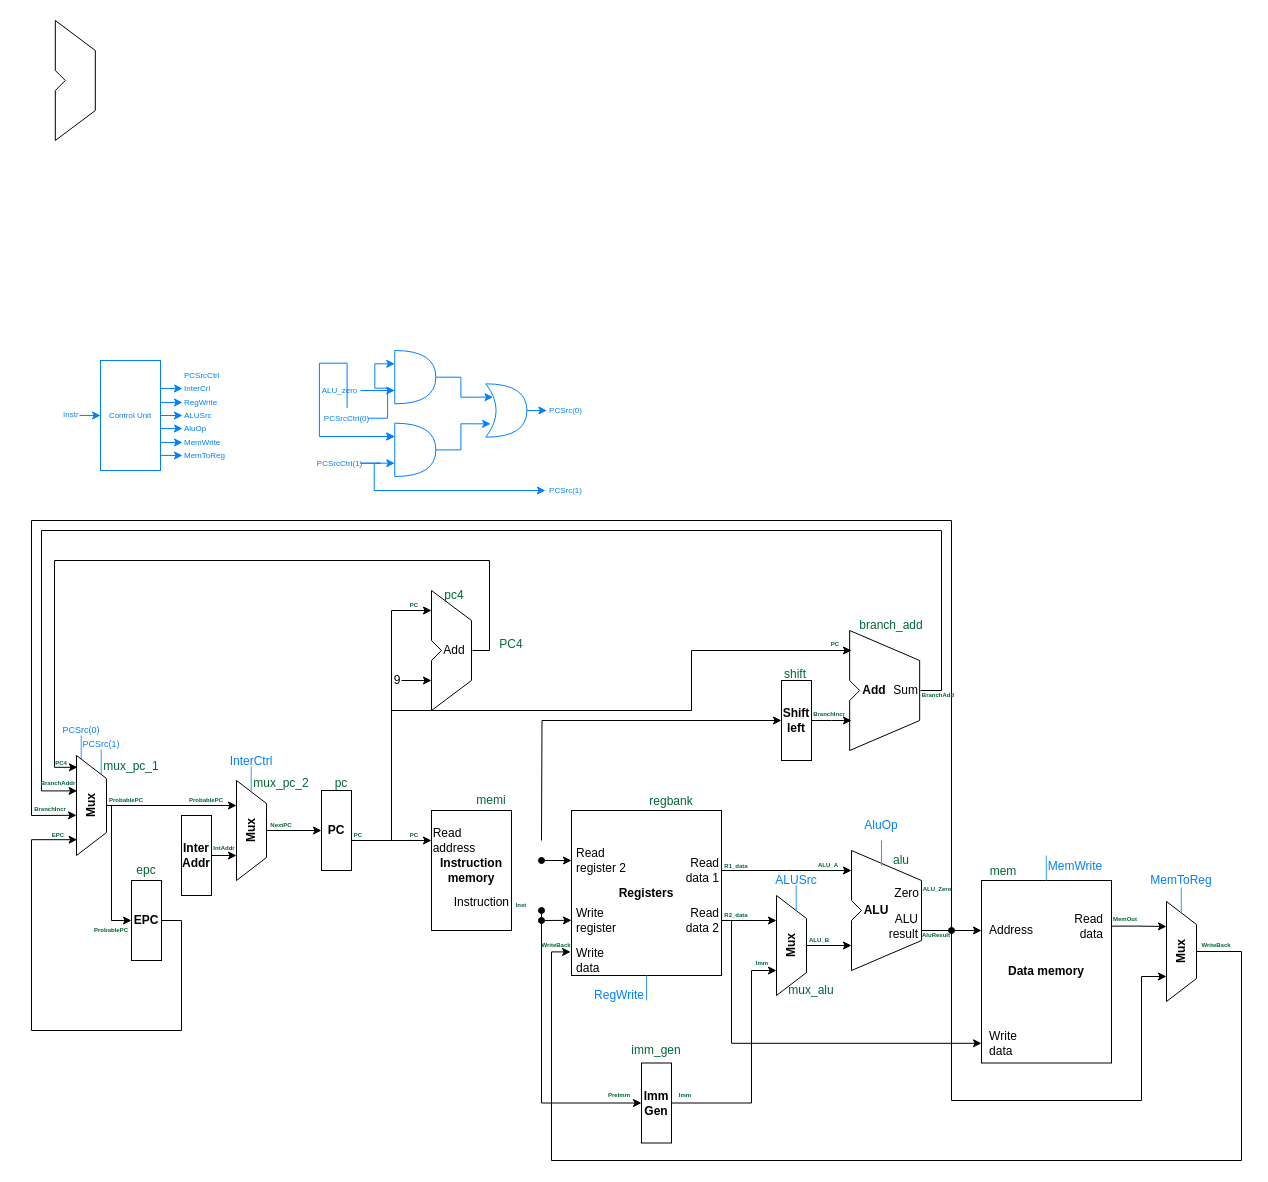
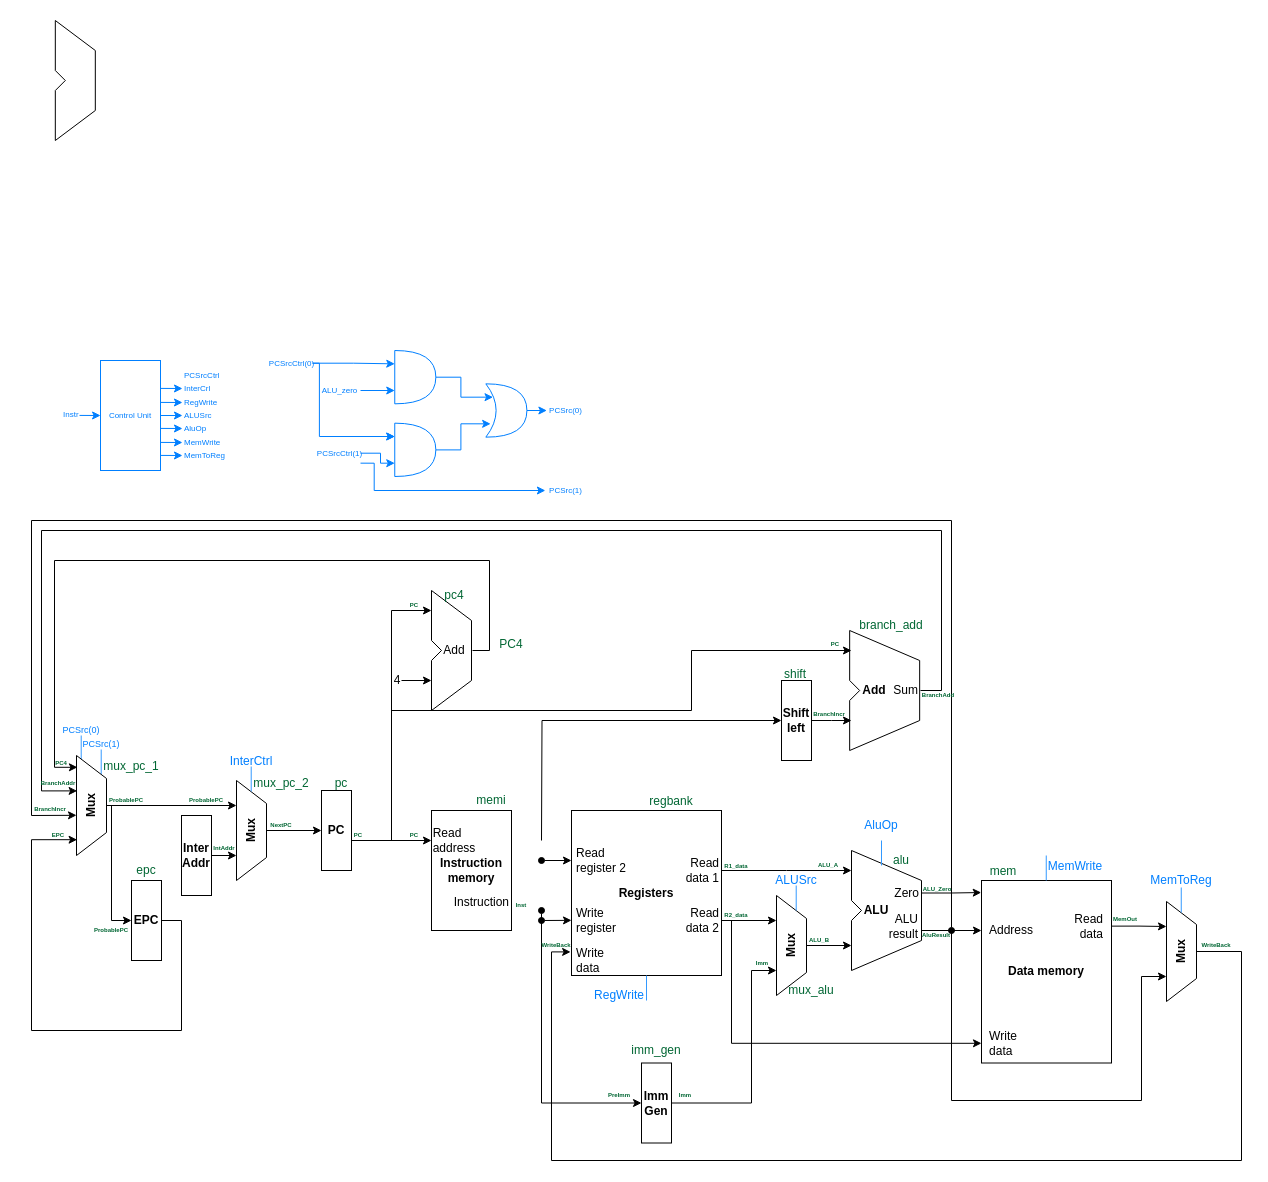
node "PCSrcCtrl(0)": moved (347, 418) -> (292, 363)
node "PCSrcCtrl(1)": moved (340, 463) -> (340, 453)
node "9": label "9" -> "4"
edge "Zero" -> "Data memory": added
